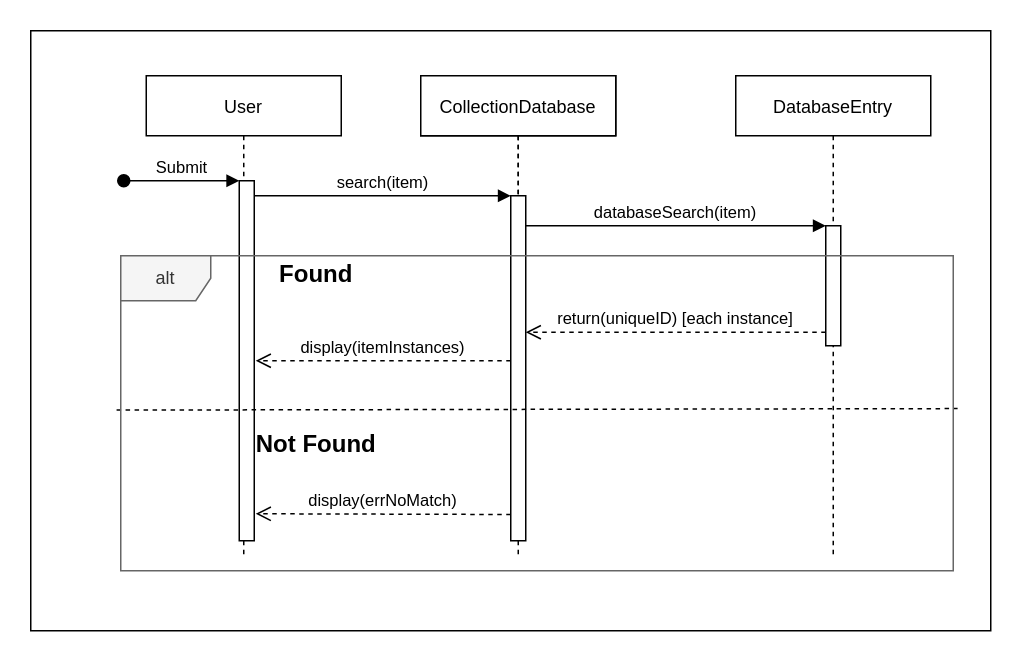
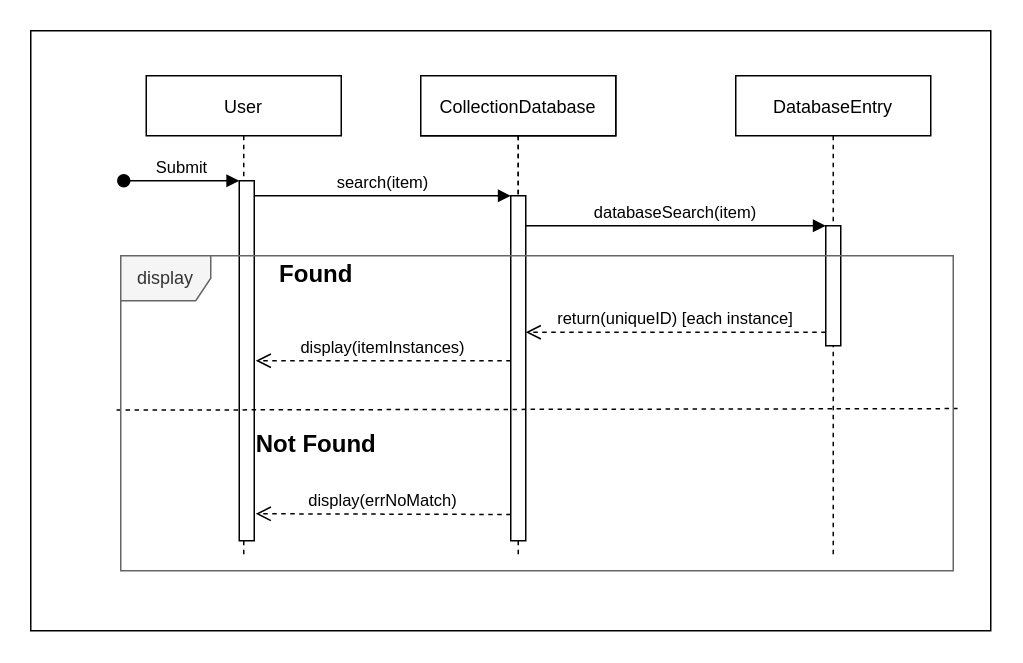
node "alt": label "alt" -> "display"
